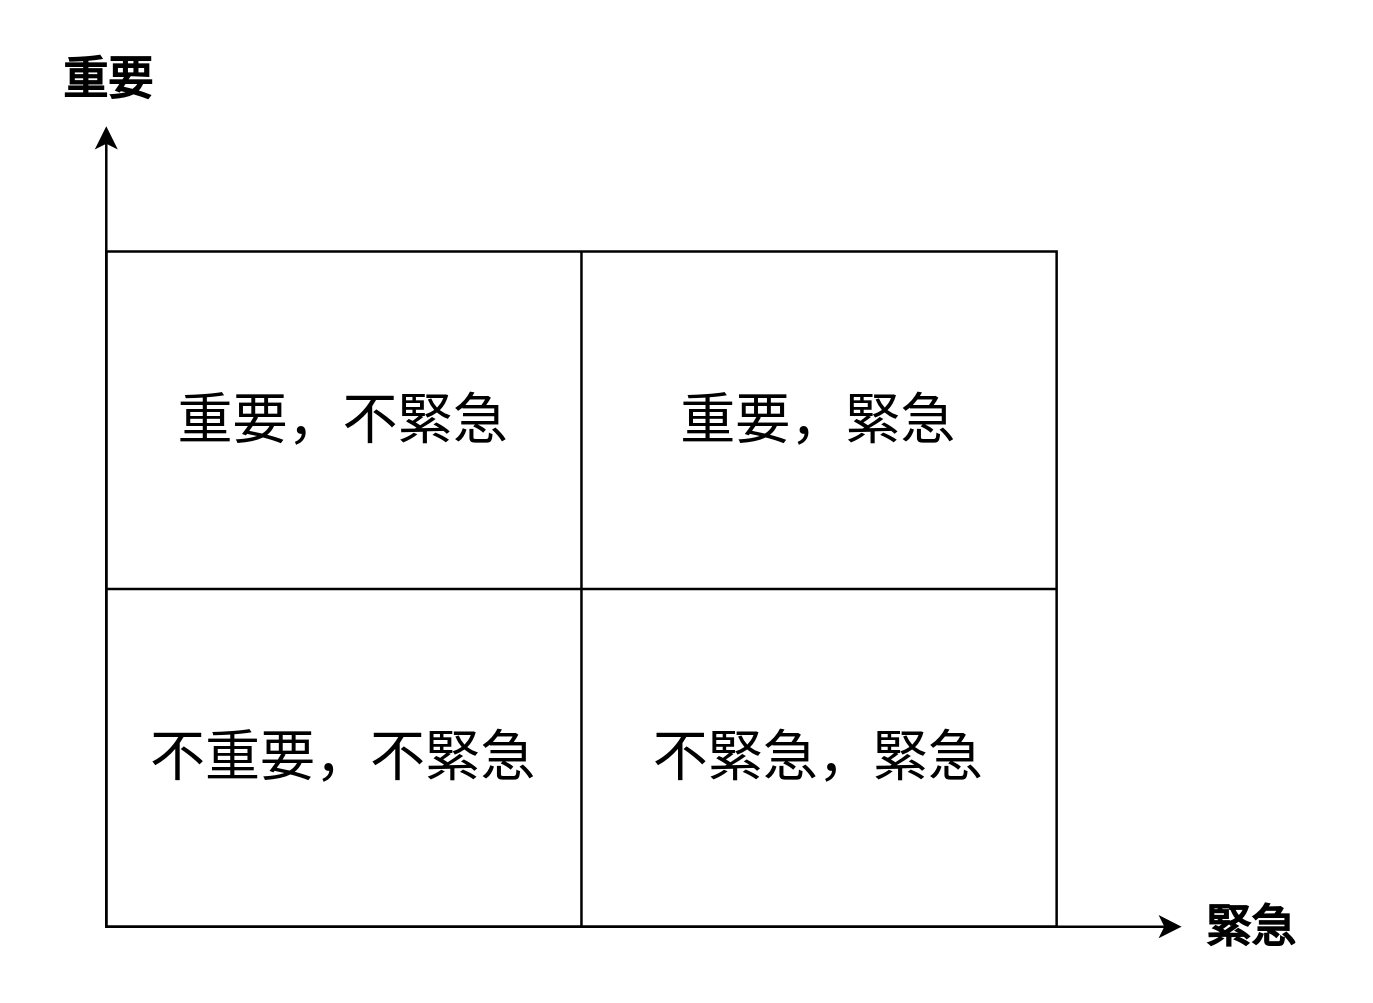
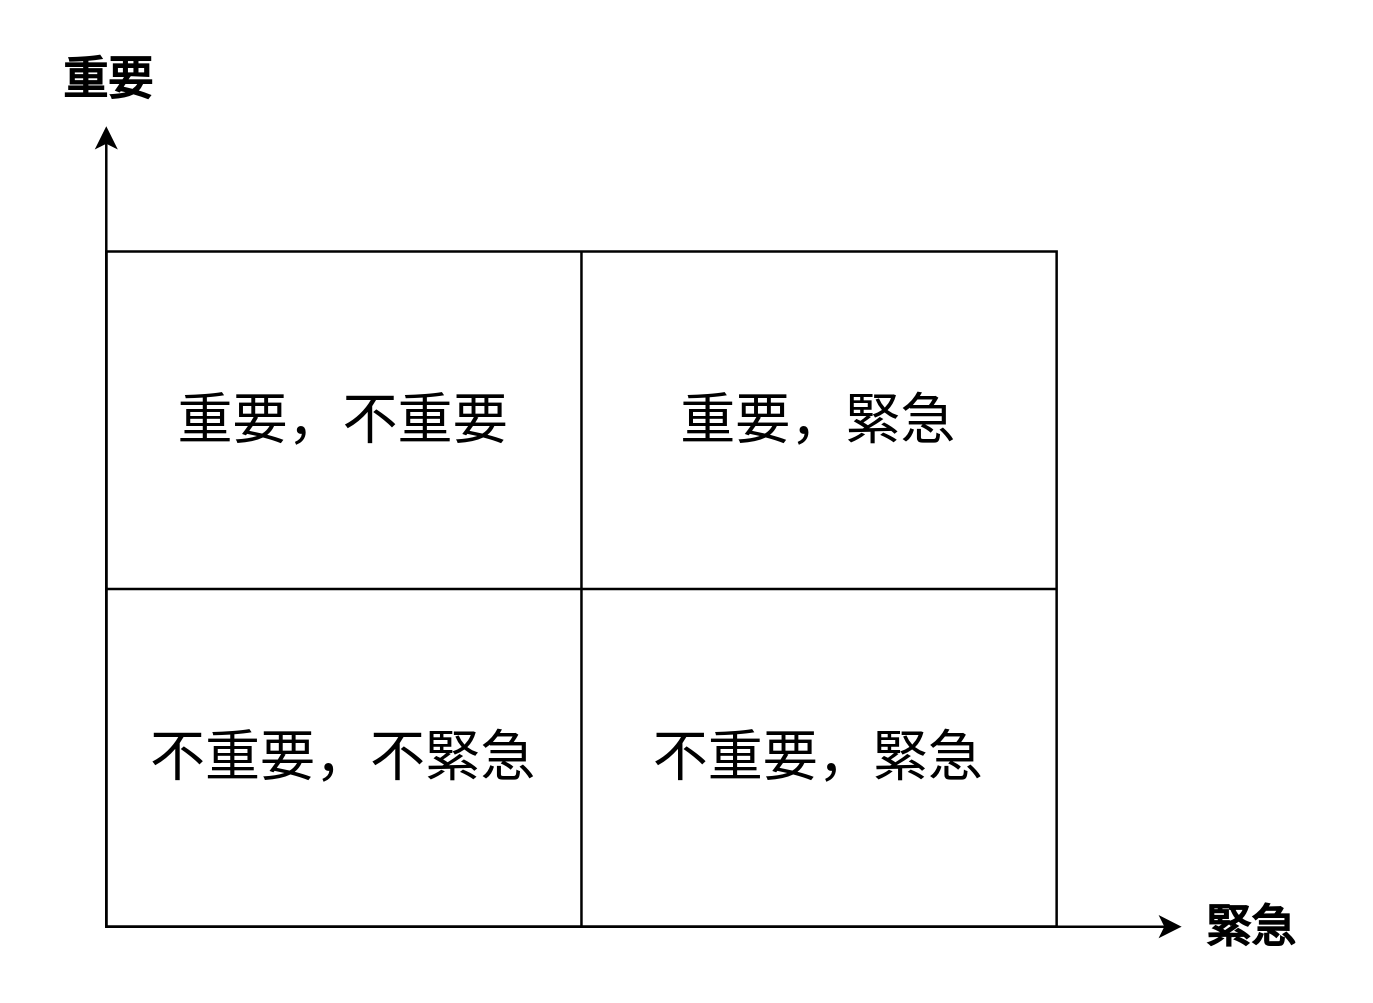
node "重要，不緊急": label "重要，不緊急" -> "重要，不重要"
node "不緊急，緊急": label "不緊急，緊急" -> "不重要，緊急"
